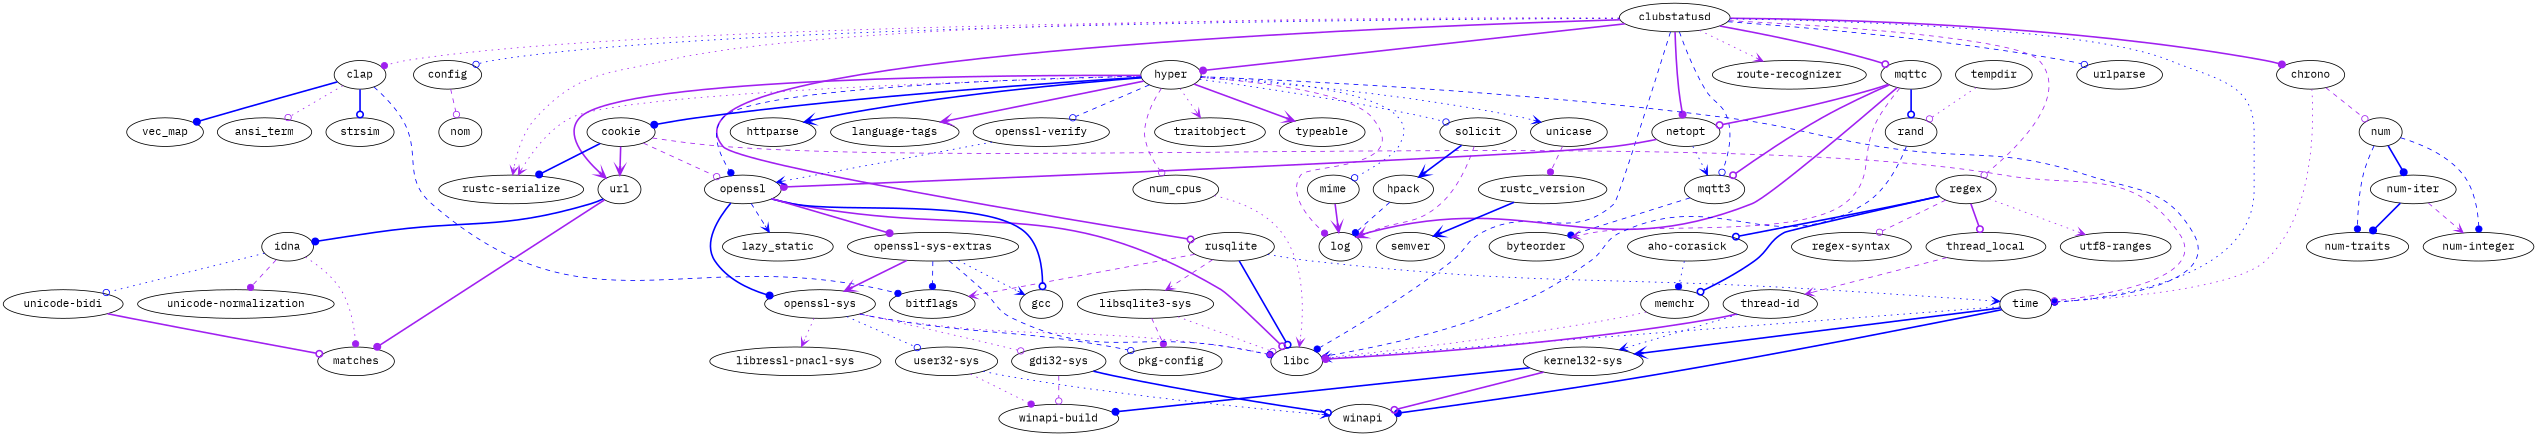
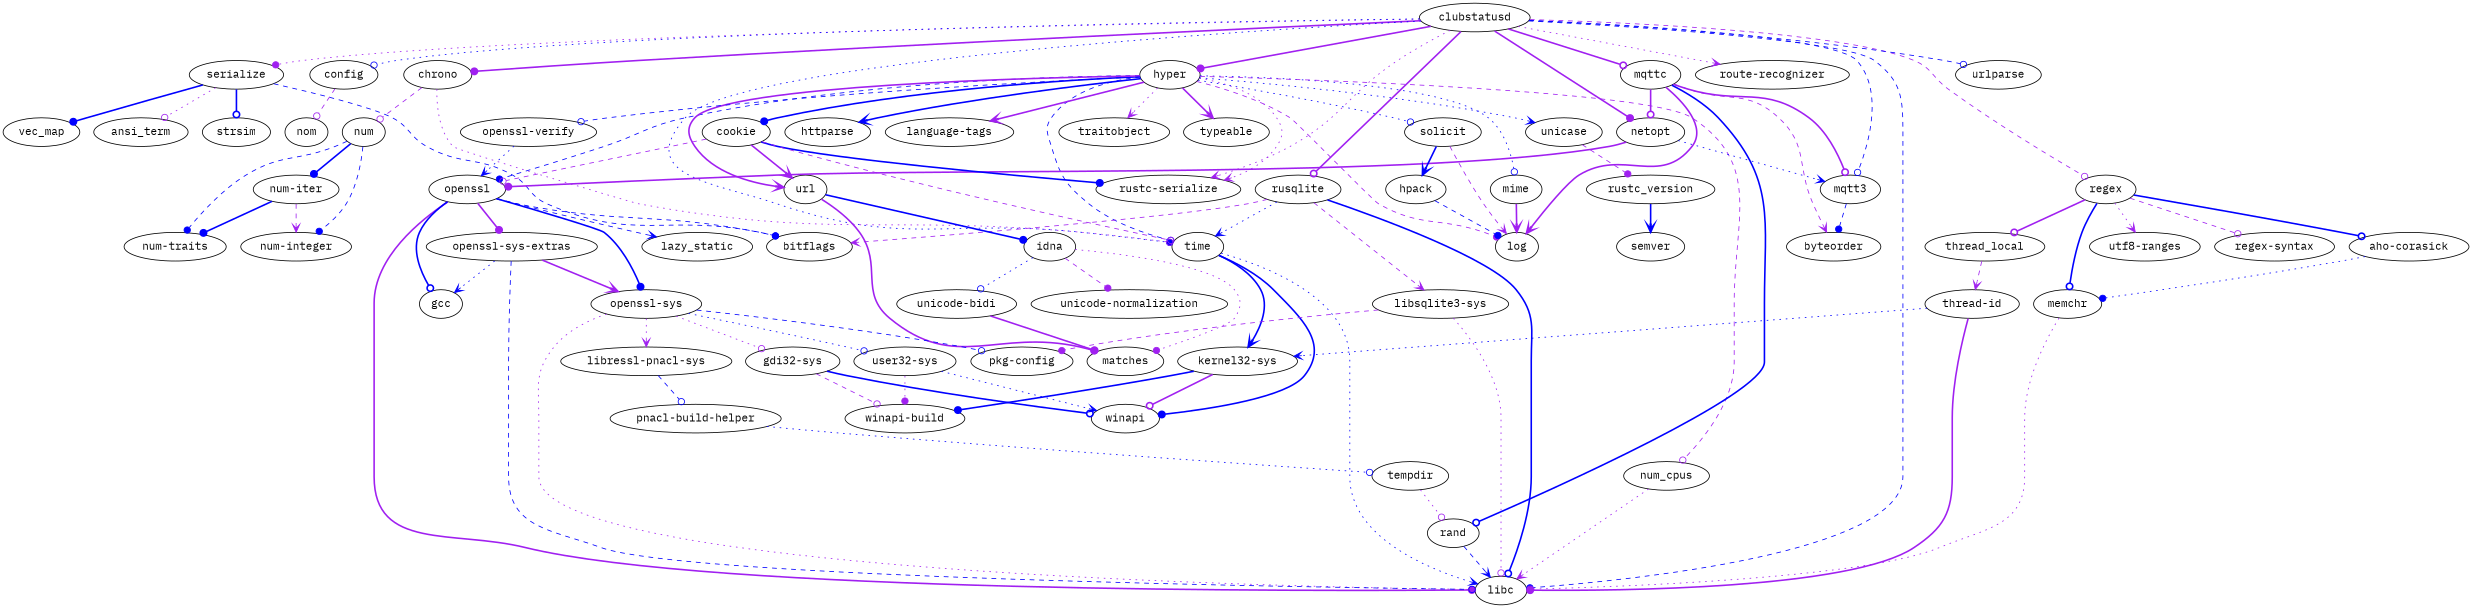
node "clap": label "clap" -> "serialize"
edge "openssl-sys-extras" -> "bitflags": now "openssl" -> "bitflags"
node "pnacl-build-helper": added
